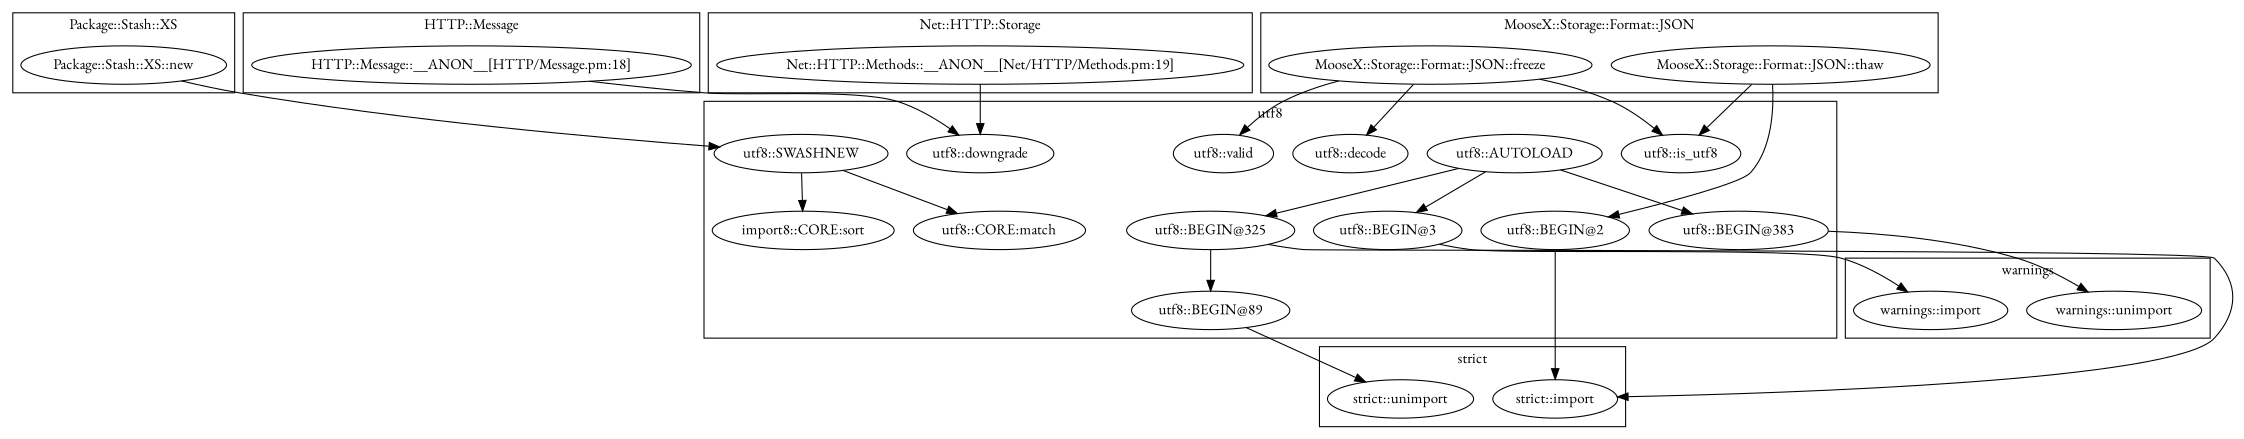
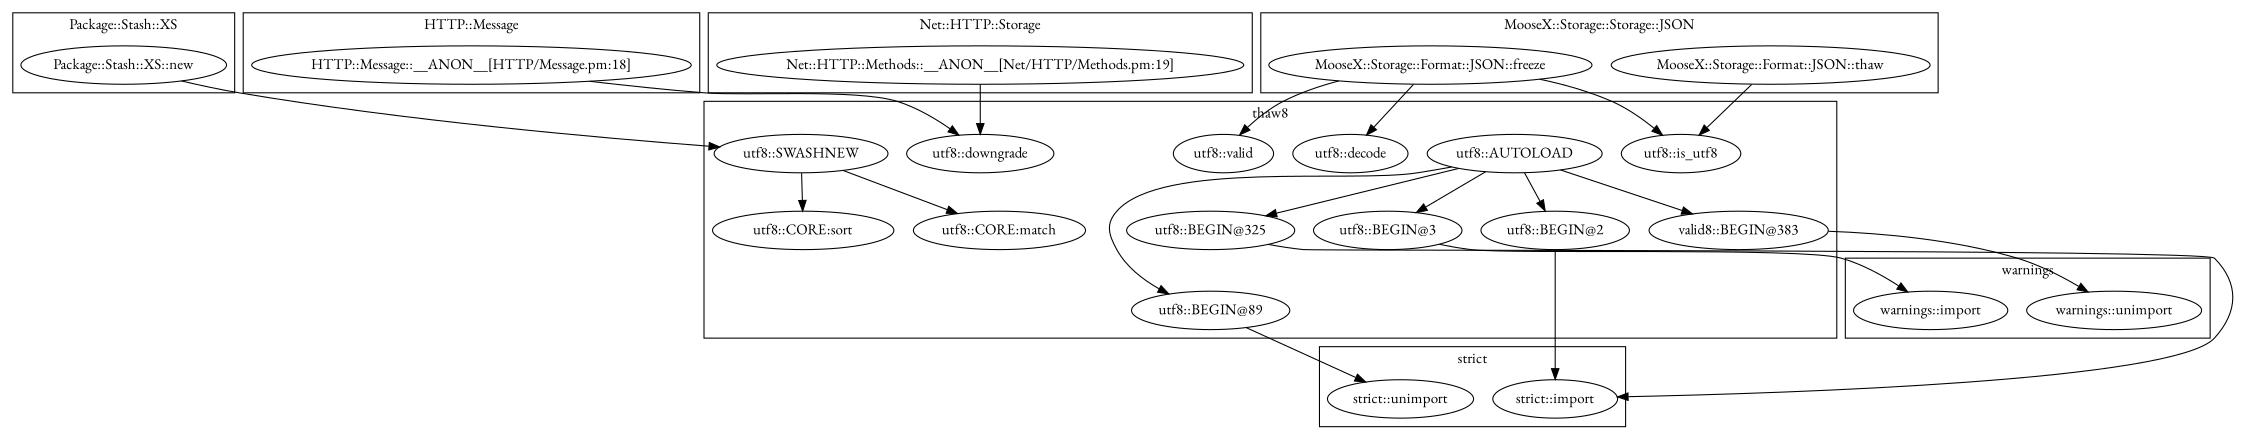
cluster "MooseX::Storage::Format::JSON": label "MooseX::Storage::Format::JSON" -> "MooseX::Storage::Storage::JSON"
cluster "utf8": label "utf8" -> "thaw8"
edge "MooseX::Storage::Format::JSON::thaw" -> "utf8::BEGIN@2": now "utf8::AUTOLOAD" -> "utf8::BEGIN@2"
node "import8::CORE:sort": label "import8::CORE:sort" -> "utf8::CORE:sort"
node "utf8::BEGIN@383": label "utf8::BEGIN@383" -> "valid8::BEGIN@383"
edge "utf8::BEGIN@325" -> "utf8::BEGIN@89": now "utf8::AUTOLOAD" -> "utf8::BEGIN@89"
